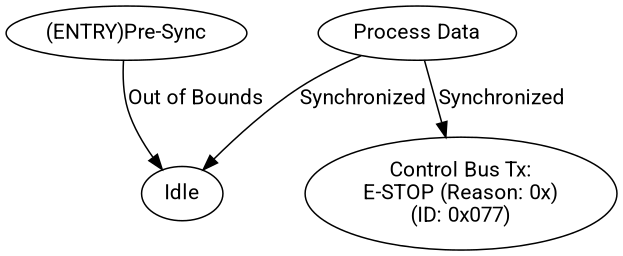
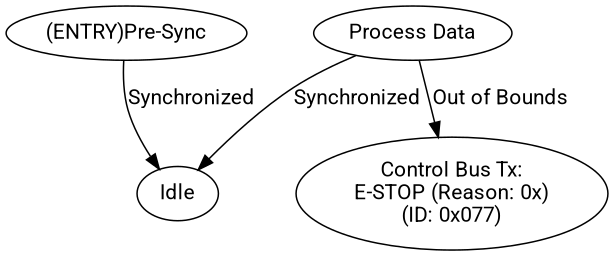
edge "(ENTRY)Pre-Sync" -> "Idle": label "Out of Bounds" -> "Synchronized"
edge "Process Data" -> "Control Bus Tx: E-STOP (Reason: 0x) (ID: 0x077)": label "Synchronized" -> "Out of Bounds"
